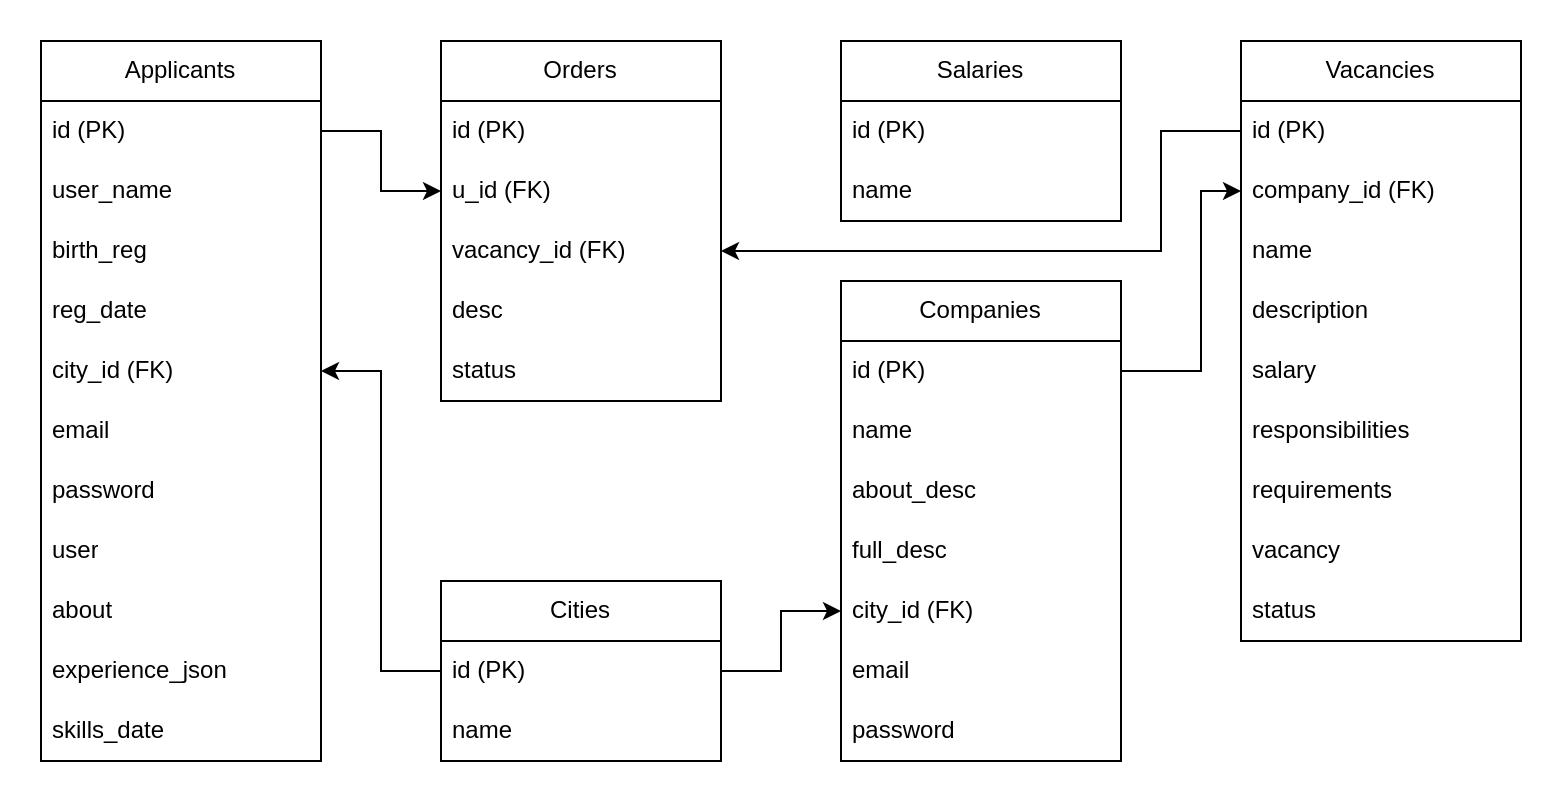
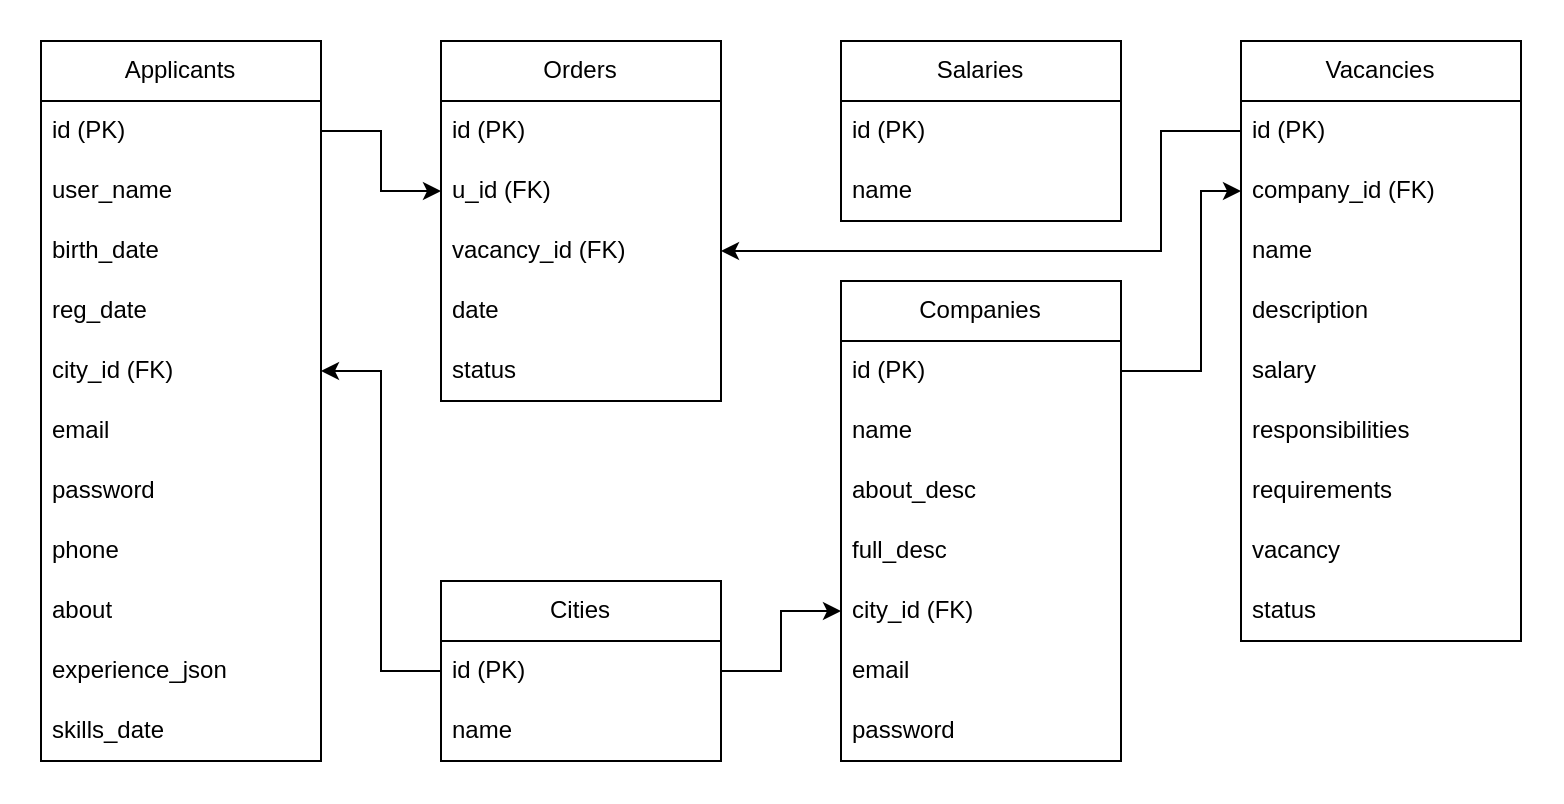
node "birth_reg": label "birth_reg" -> "birth_date"
node "desc": label "desc" -> "date"
node "user": label "user" -> "phone"
